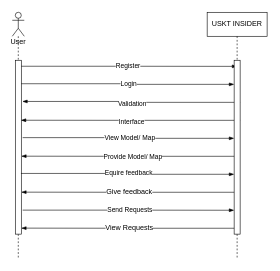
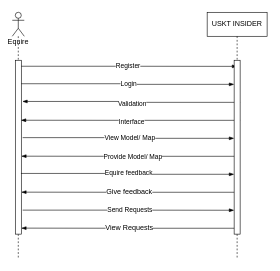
node "User": label "User" -> "Equire"
